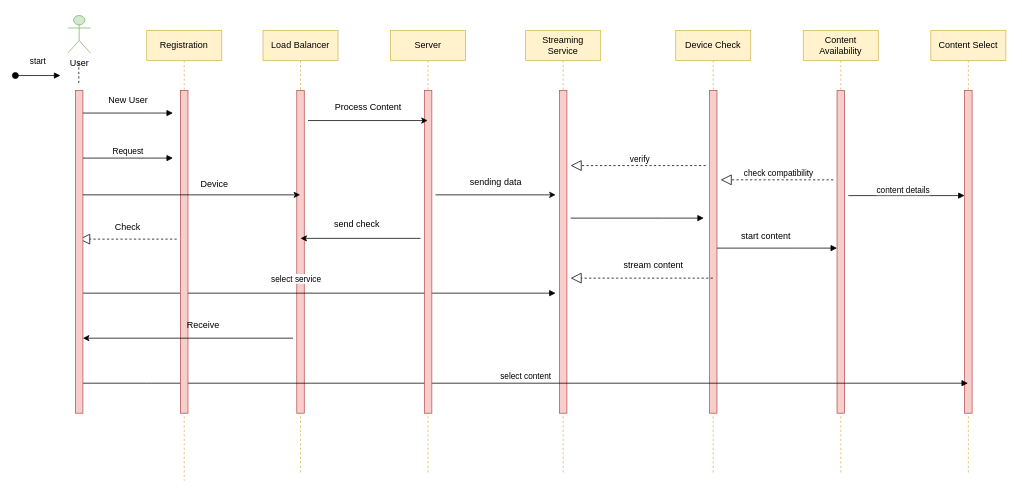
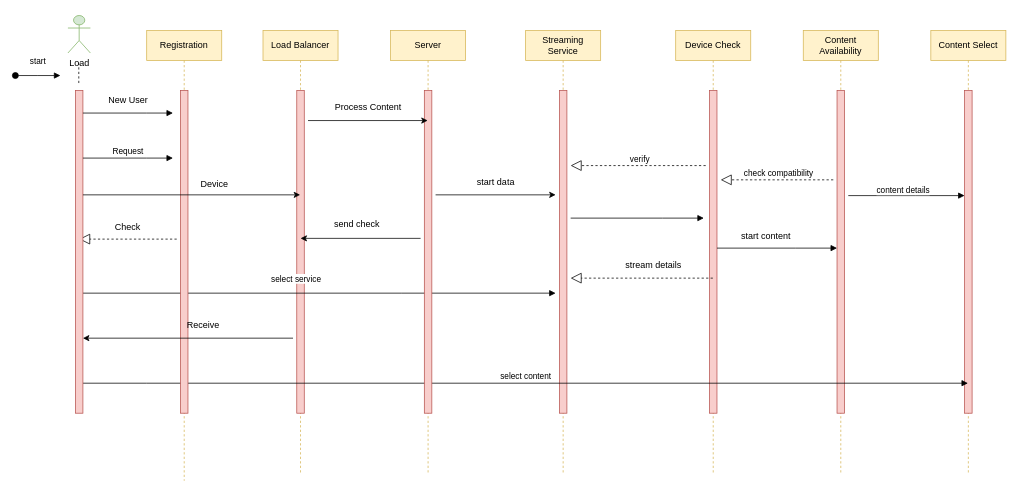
node "User": label "User" -> "Load"
node "sending data": label "sending data" -> "start data"
node "stream content": label "stream content" -> "stream details"
